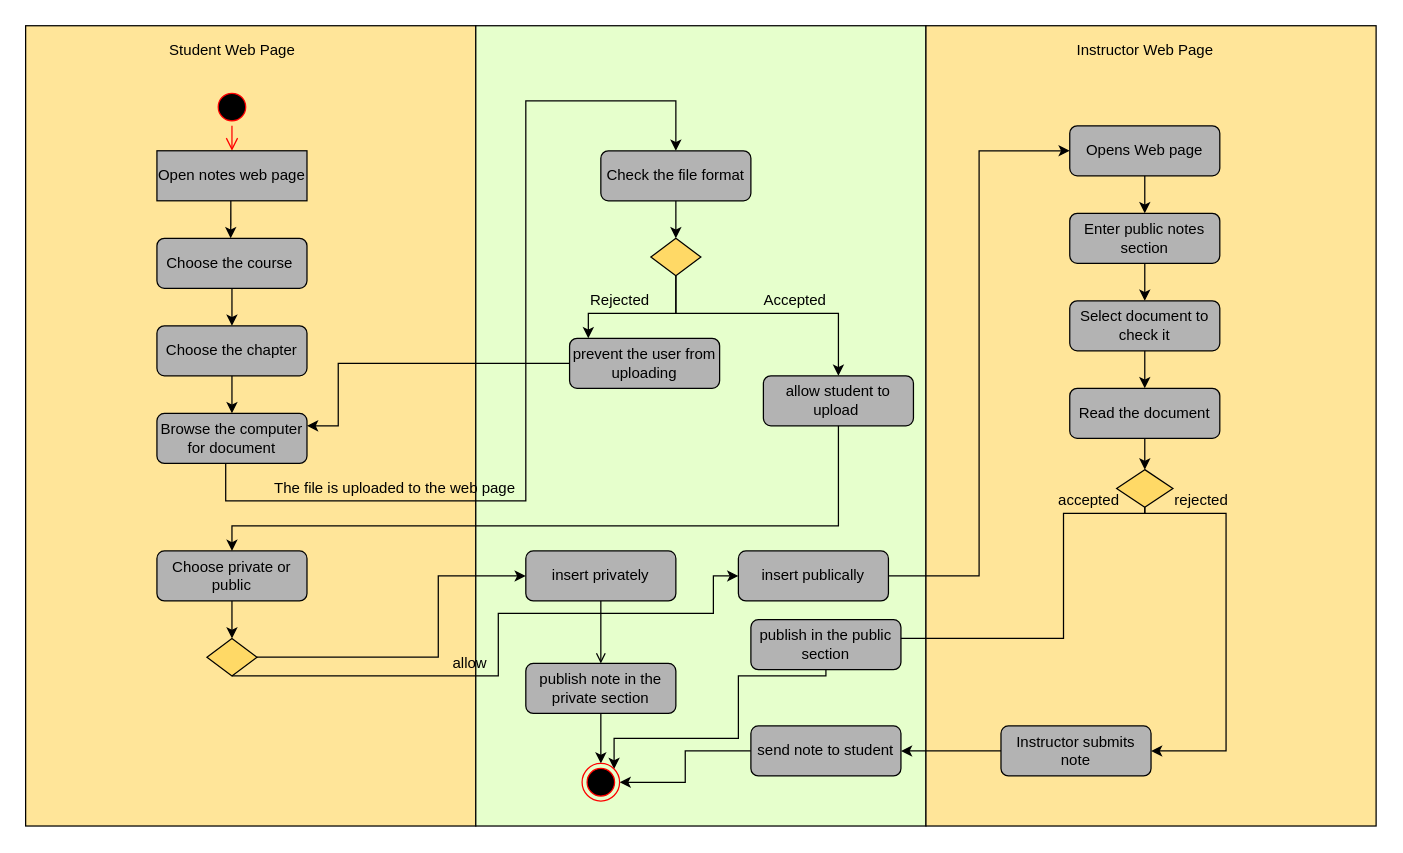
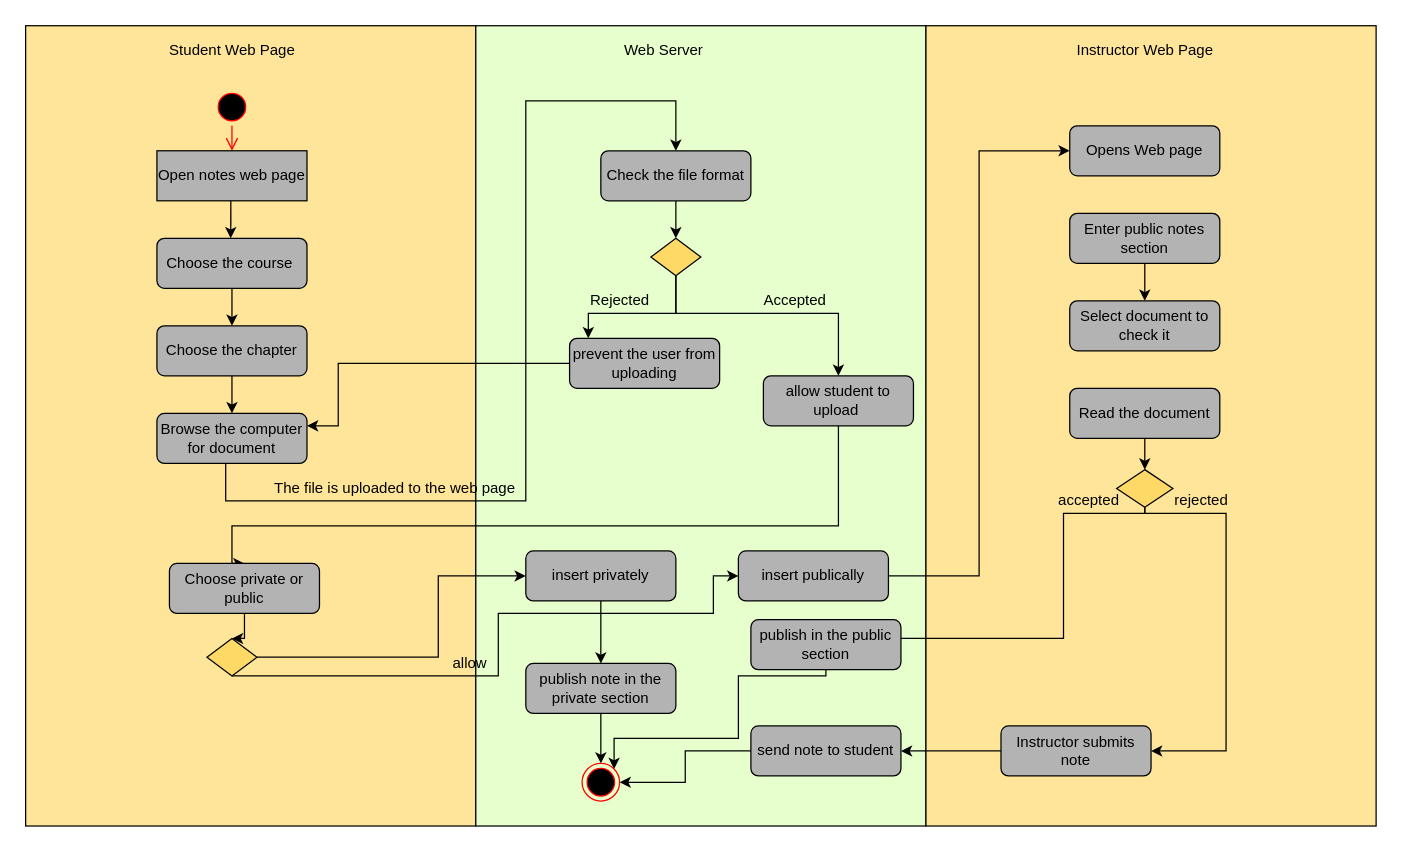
node "Web Server": added
edge "Opens Web page" -> "Enter public notes section": removed
edge "Select document to check it" -> "Read the document": removed
node "Choose private or public": moved (232, 576) -> (244, 588)
edge "insert privately" -> "publish note in the private section": arrowhead open -> classic
